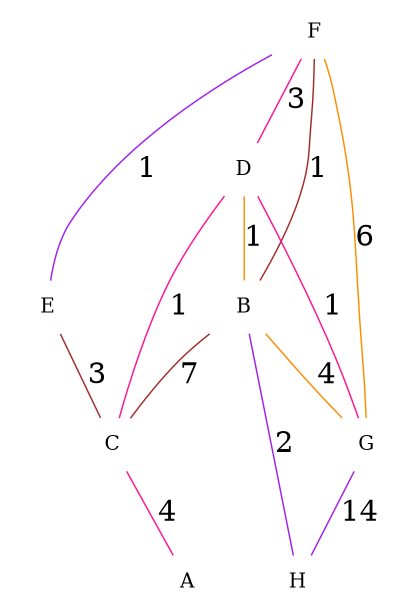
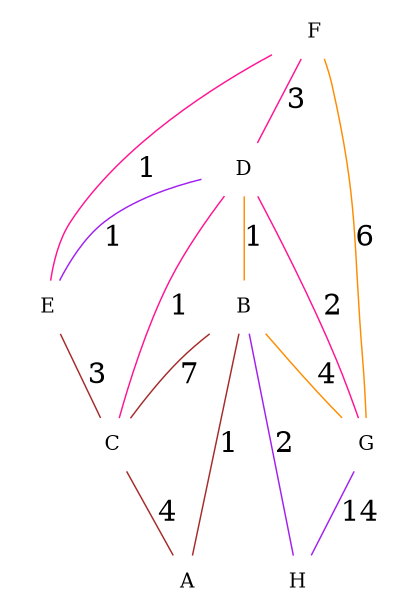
edge "F" -- "E": color purple -> deeppink
edge "F" -- "B": now "A" -- "B"
edge "D" -- "E": added, label "1"
edge "D" -- "G": label "1" -> "2"
edge "C" -- "A": color deeppink -> brown
